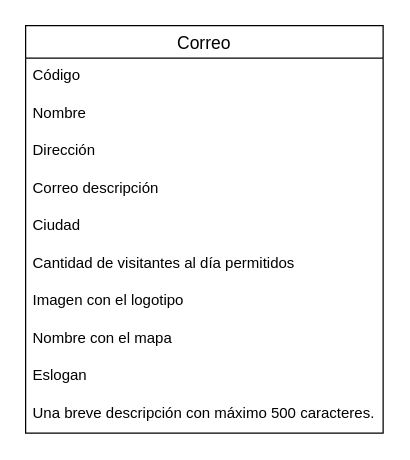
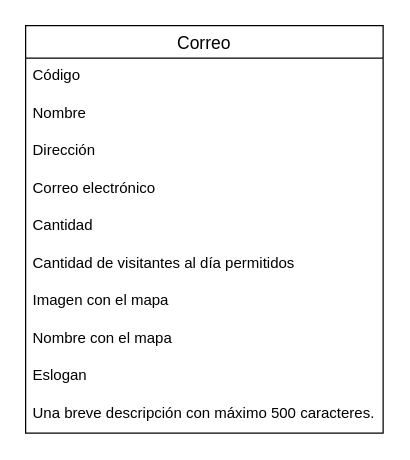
node "Correo descripción": label "Correo descripción" -> "Correo electrónico"
node "Ciudad": label "Ciudad" -> "Cantidad"
node "Imagen con el logotipo": label "Imagen con el logotipo" -> "Imagen con el mapa"
